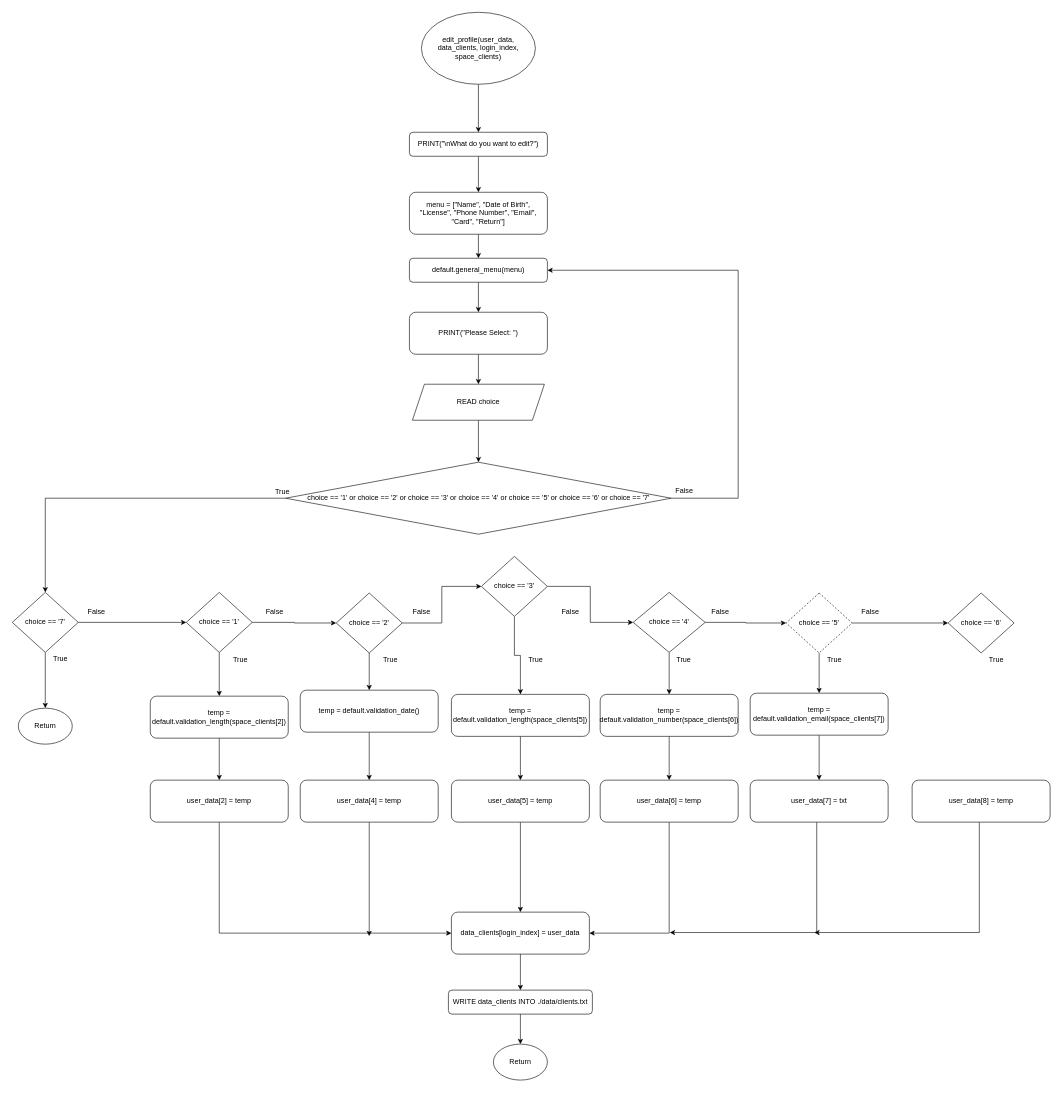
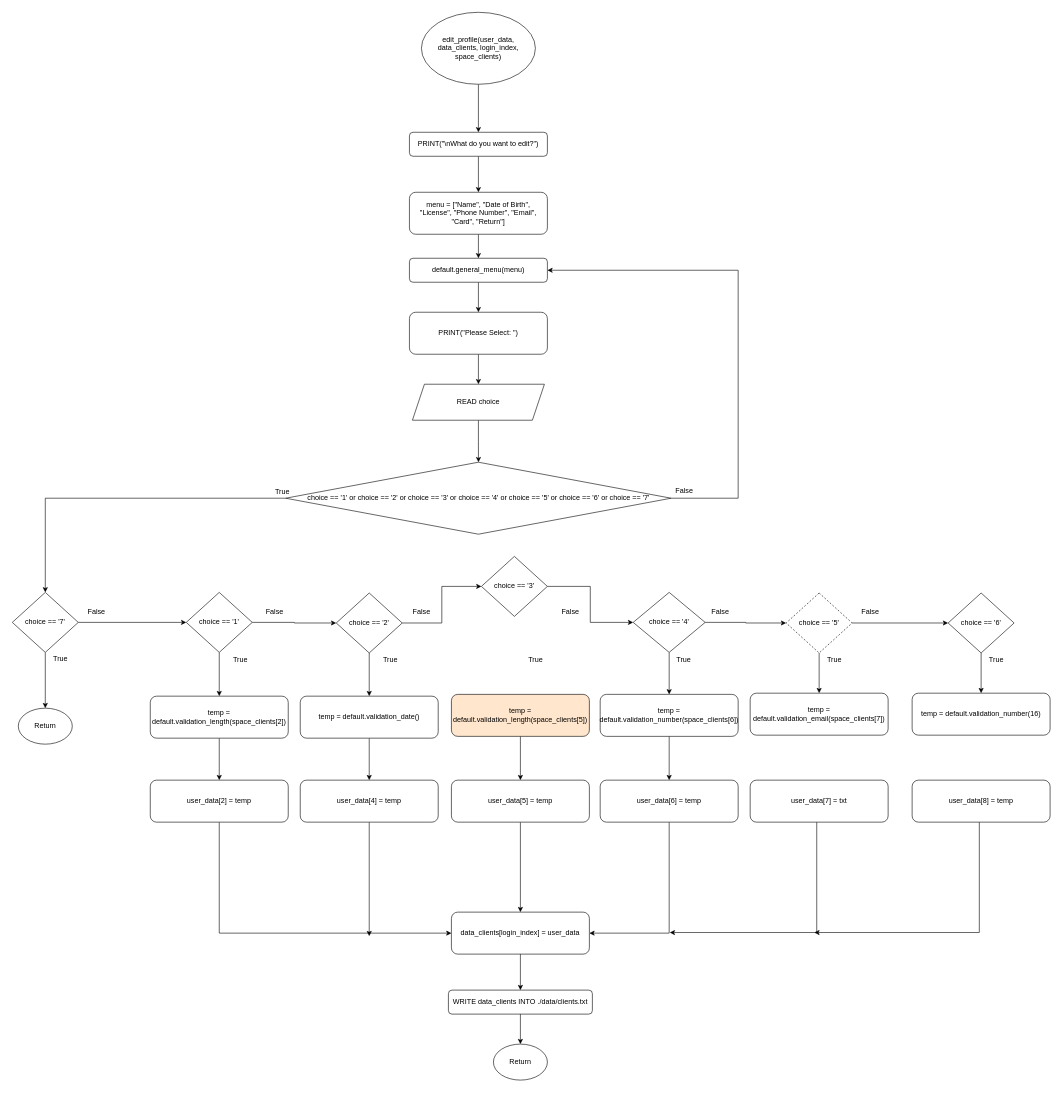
edge "choice == '3'" -> "temp = default.validation_length(space_clients[5])": removed
edge "choice == '6'" -> "temp = default.validation_number(16)": added
node "temp = default.validation_date()": moved (369, 711) -> (369, 717)
node "temp = default.validation_number(16)": added
node "temp = default.validation_length(space_clients[5])": fillcolor #ffffff -> #ffe6cc
edge "temp = default.validation_email(space_clients[7])" -> "user_data[7] = txt": removed
